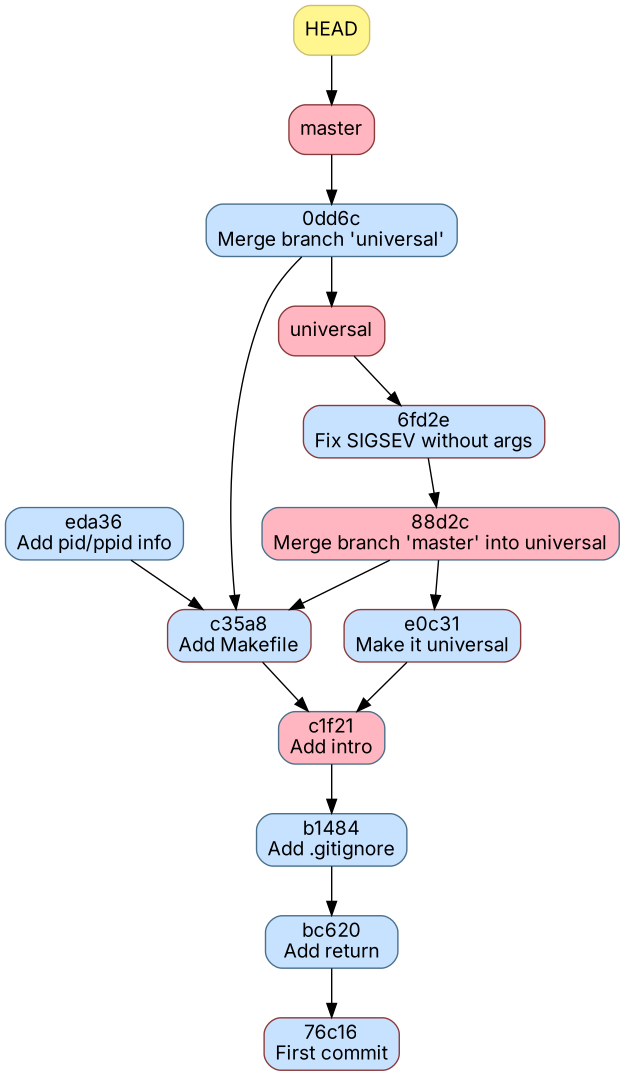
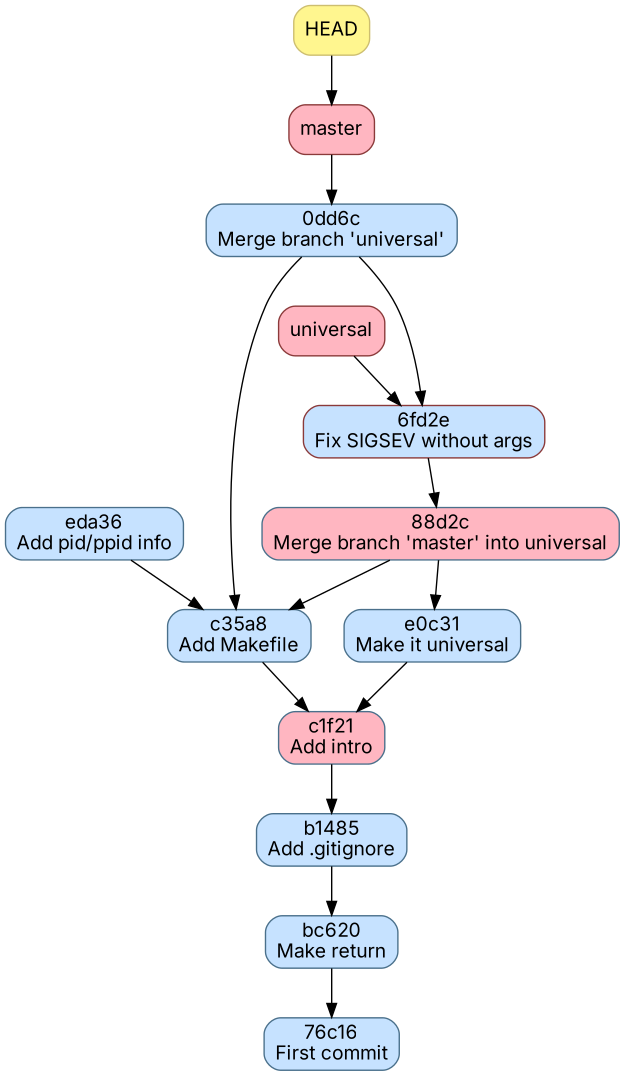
edge "0dd6c Merge branch 'universal'" -> "universal": now "0dd6c Merge branch 'universal'" -> "6fd2e Fix SIGSEV without args"
node "c35a8 Add Makefile": color indianred4 -> skyblue4
node "e0c31 Make it universal": color indianred4 -> skyblue4
node "b1484 Add .gitignore": label "b1484 Add .gitignore" -> "b1485 Add .gitignore"
node "bc620 Add return": label "bc620 Add return" -> "bc620 Make return"
node "76c16 First commit": color indianred4 -> skyblue4
